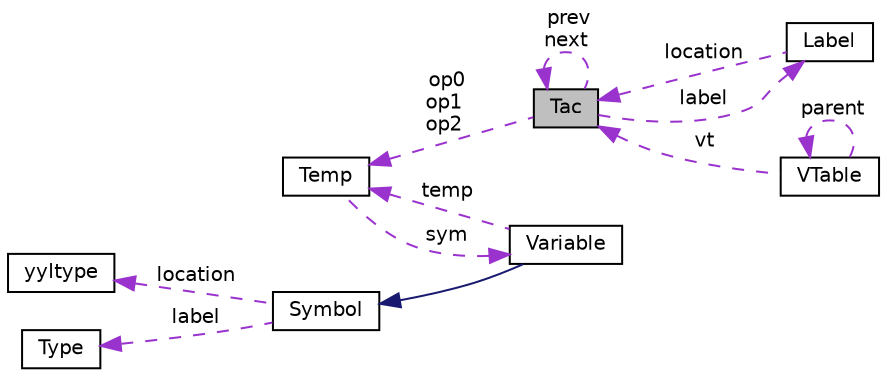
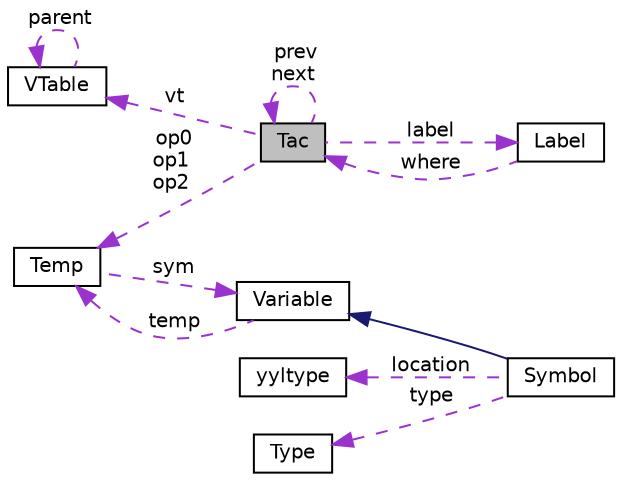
edge "Label" -> "Tac": label " location" -> " where"
edge "VTable" -> "Tac": reversed
edge "Variable" -> "Symbol": reversed
edge "Symbol" -> "Type": label " label" -> " type"
